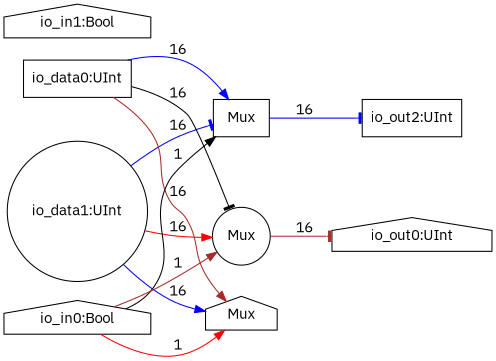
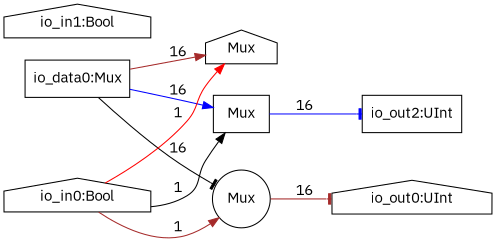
node "io_data0:UInt": label "io_data0:UInt" -> "io_data0:Mux"
node "io_data1:UInt": removed
